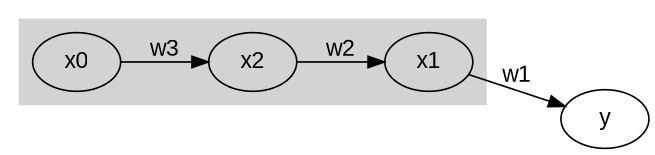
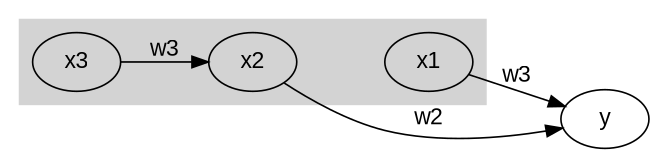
node "x0": label "x0" -> "x3"
edge "x2" -> "x1": now "x2" -> "y"
edge "x1" -> "y": label "w1" -> "w3"
